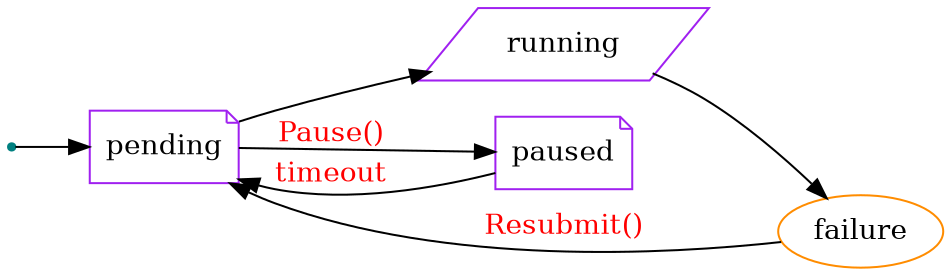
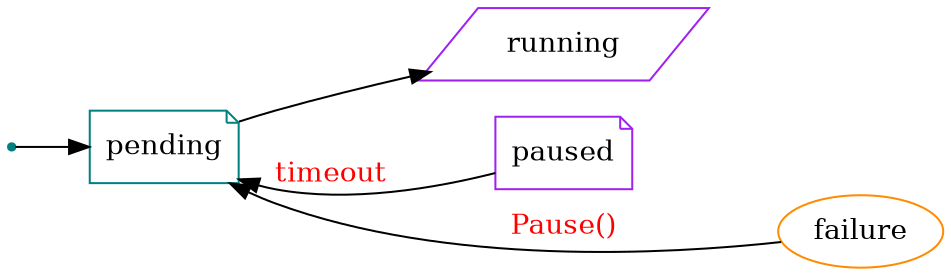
edge "running" -> "failure": removed
node "pending": color purple -> teal
edge "pending" -> "paused": removed, label "Pause()"
edge "failure" -> "pending": label "Resubmit()" -> "Pause()"
